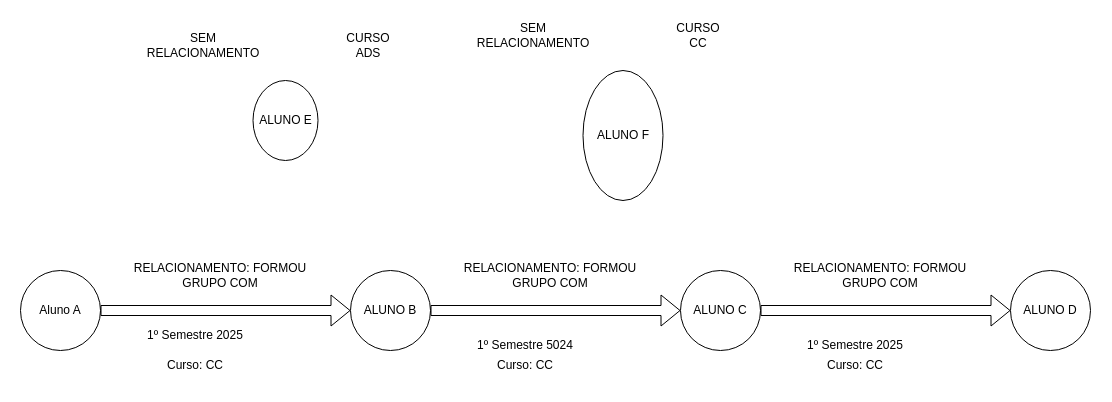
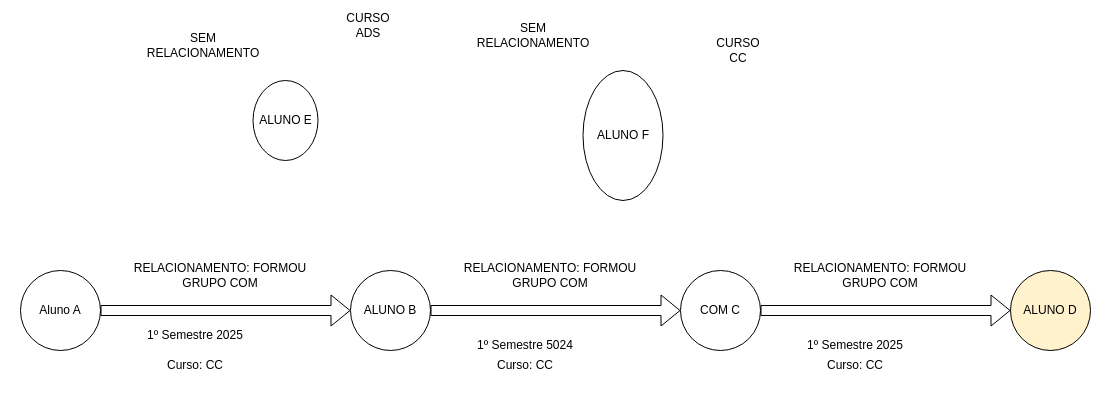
node "CURSO CC": moved (698, 36) -> (738, 51)
node "CURSO ADS": moved (368, 46) -> (368, 26)
node "ALUNO C": label "ALUNO C" -> "COM C"
node "ALUNO D": fillcolor #ffffff -> #fff2cc
